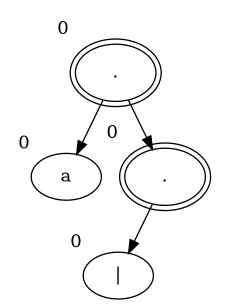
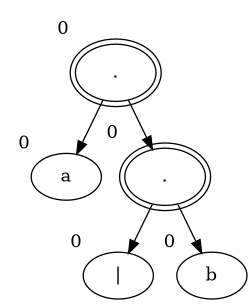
node "b 0": added
